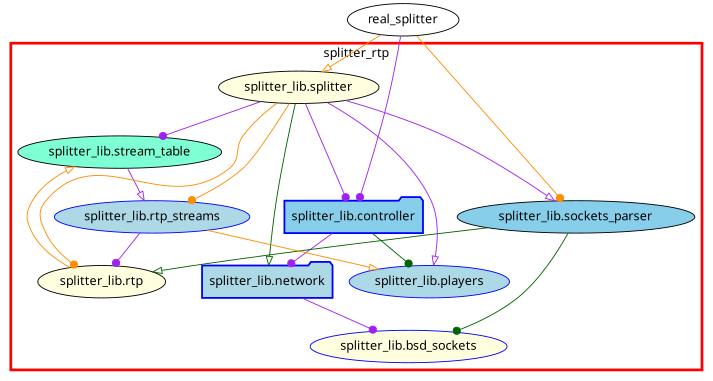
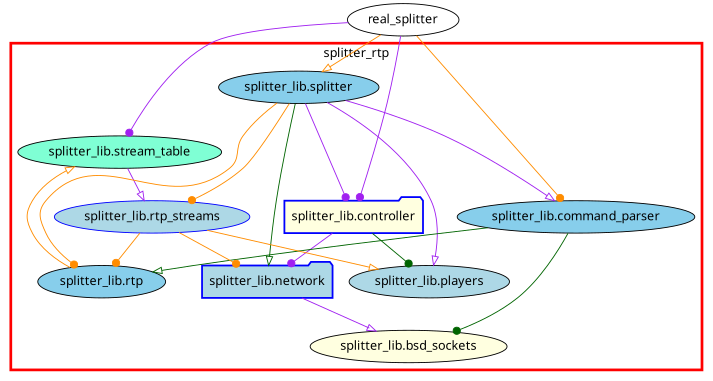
node "splitter_lib.splitter": fillcolor lightyellow -> skyblue
edge "splitter_lib.splitter" -> "splitter_lib.stream_table": now "real_splitter" -> "splitter_lib.stream_table"
node "splitter_lib.controller": fillcolor skyblue -> lightyellow
node "splitter_lib.sockets_parser": label "splitter_lib.sockets_parser" -> "splitter_lib.command_parser"
edge "splitter_lib.rtp_streams" -> "splitter_lib.rtp": color purple -> darkorange
edge "splitter_lib.rtp_streams" -> "splitter_lib.network": added
node "splitter_lib.rtp": fillcolor lightyellow -> skyblue
node "splitter_lib.players": color blue -> black
edge "splitter_lib.network" -> "splitter_lib.bsd_sockets": arrowhead dot -> onormal
node "splitter_lib.bsd_sockets": color blue -> black
